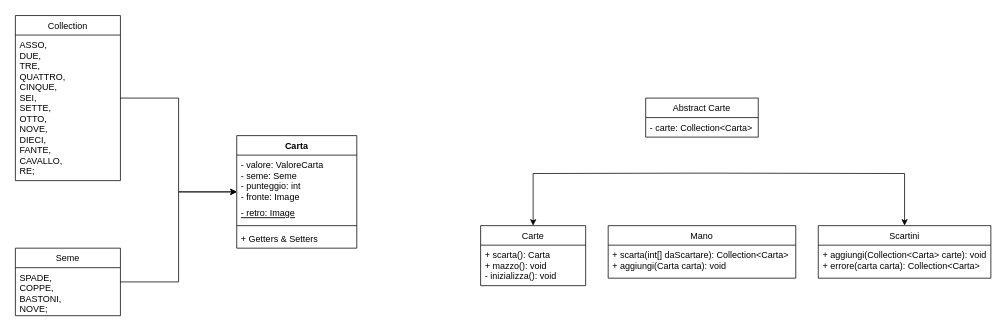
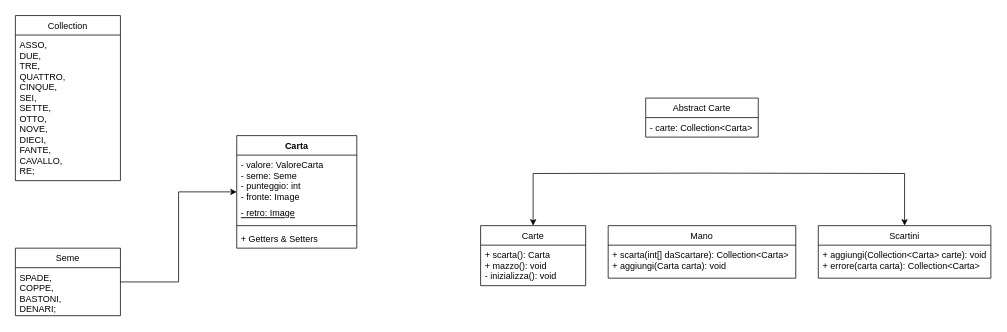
edge "Collection" -> "Carta": removed
node "SPADE, COPPE, BASTONI, NOVE;": label "SPADE, COPPE, BASTONI, NOVE;" -> "SPADE, COPPE, BASTONI, DENARI;"
